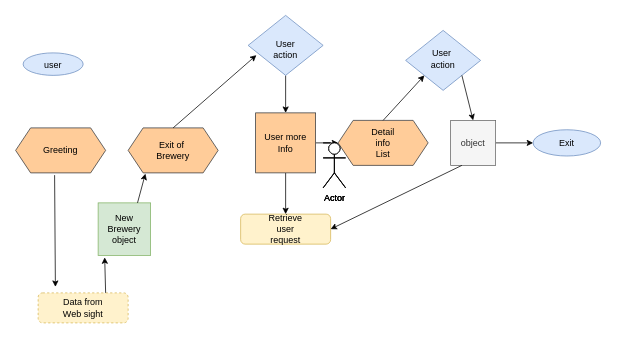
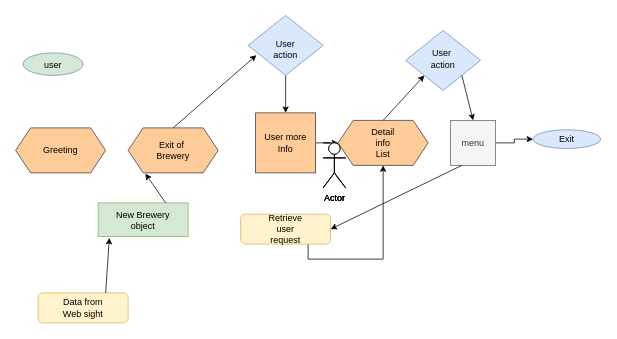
node "user": fillcolor #dae8fc -> #d5e8d4
node "object": label "object" -> "menu"
node "Exit": size 68x26 -> 68x19
edge "User more Info" -> "Retrieve user request": removed
edge "Greeting" -> "Data from Web sight": removed
node "New Brewery object": size 53x53 -> 90x34
edge "Retrieve user request" -> "Detail info List": added
node "Data from Web sight": style dashed -> solid
